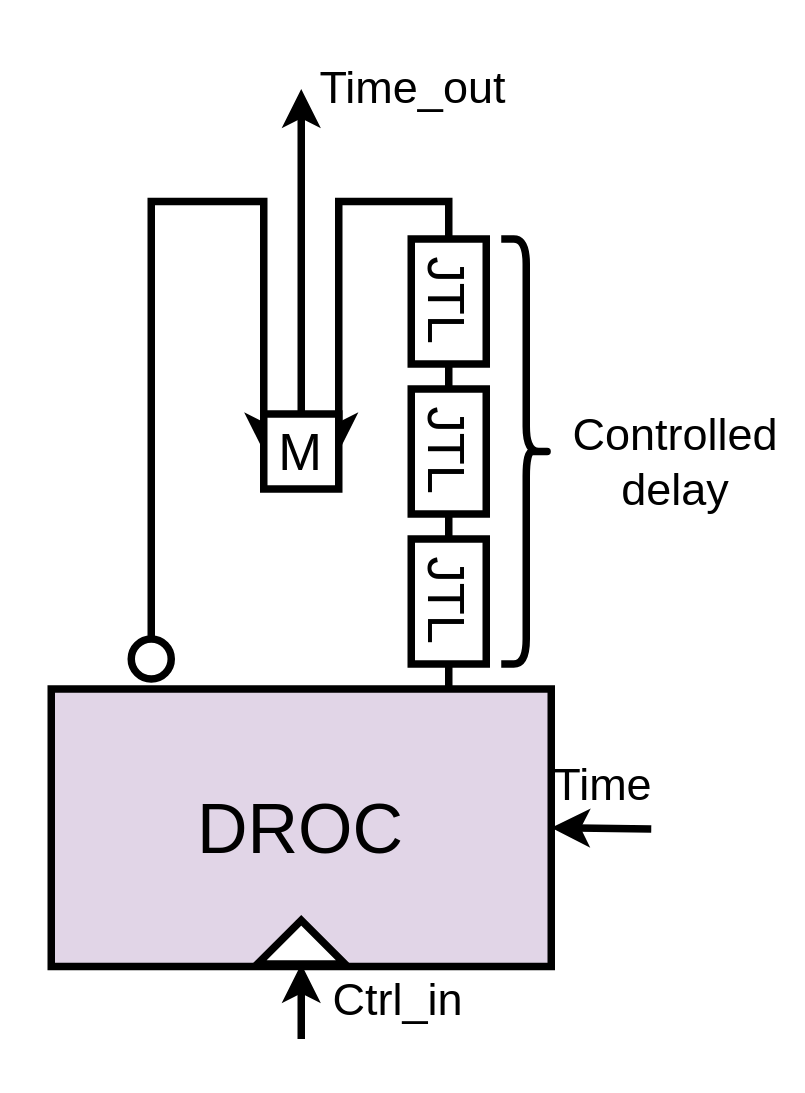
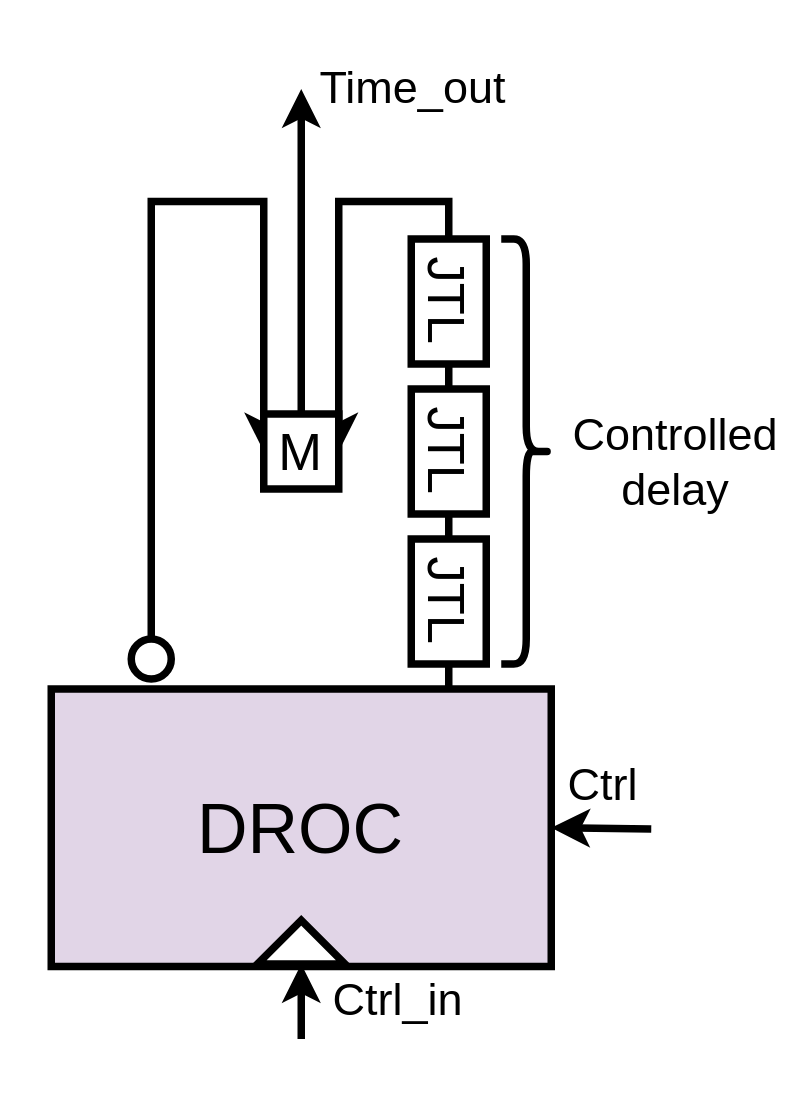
node "Time": label "Time" -> "Ctrl"
